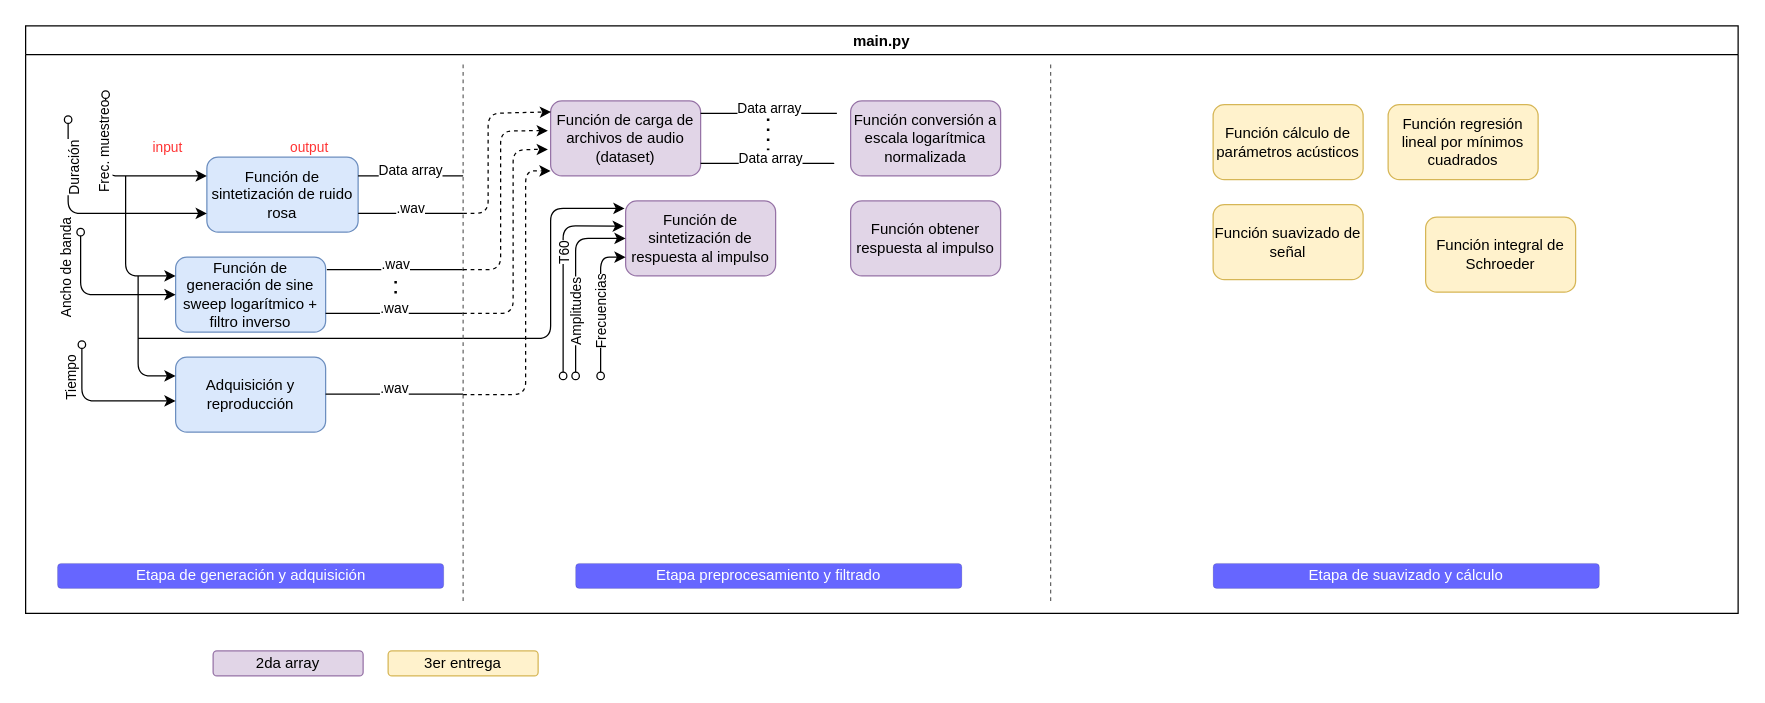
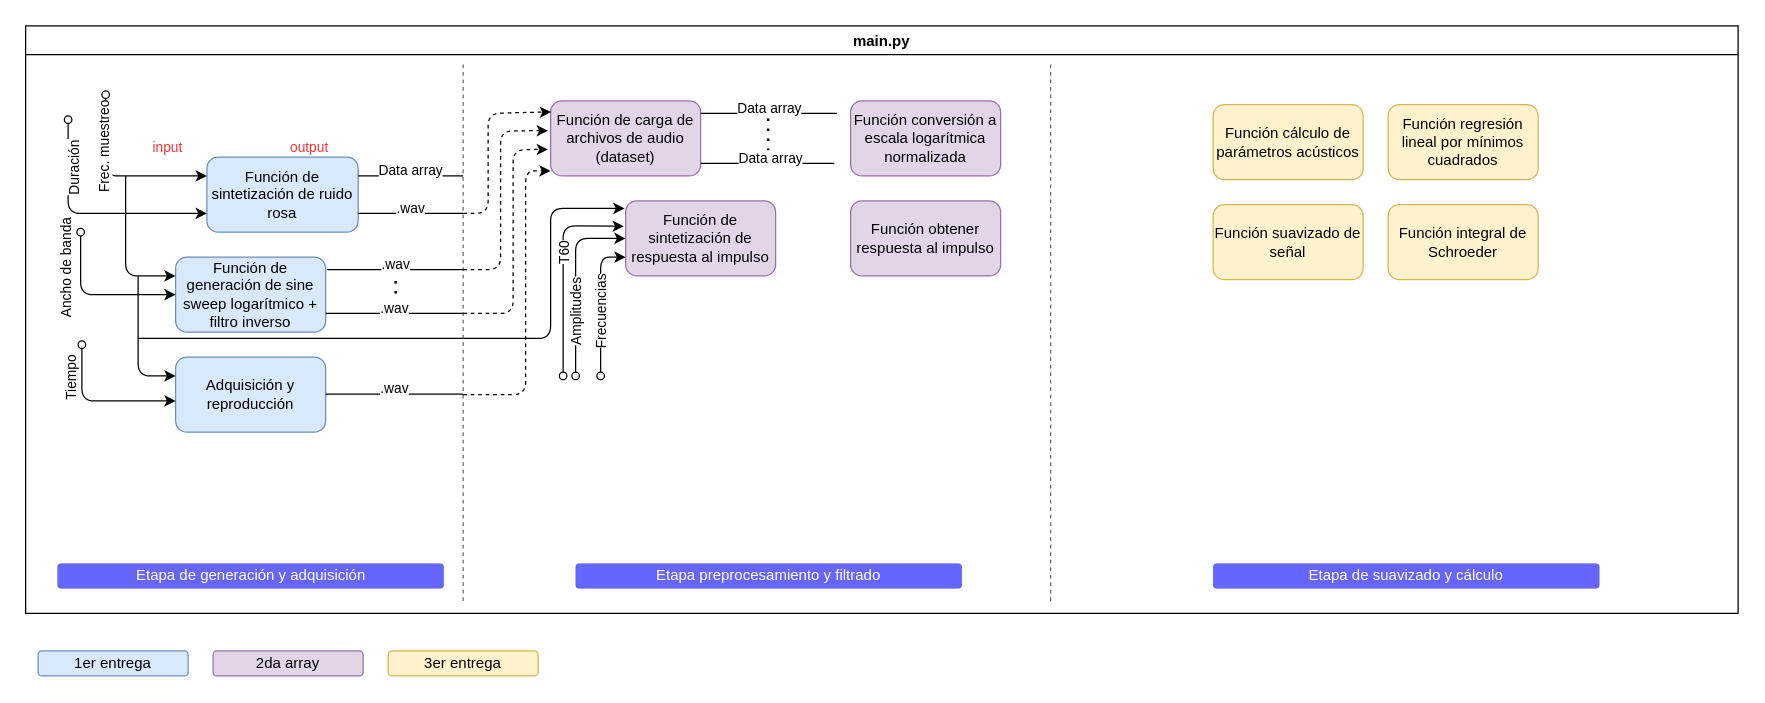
node "Función integral de Schroeder": moved (1501, 254) -> (1463, 242)
node "1er entrega": added
